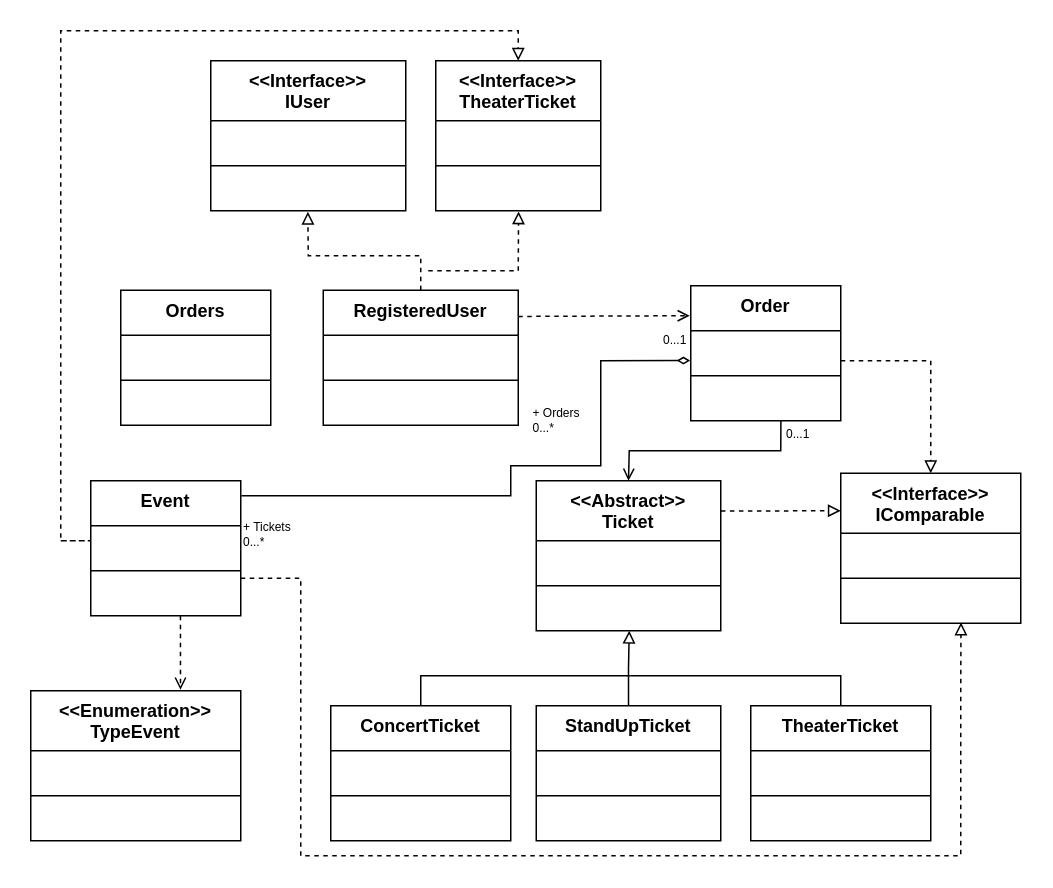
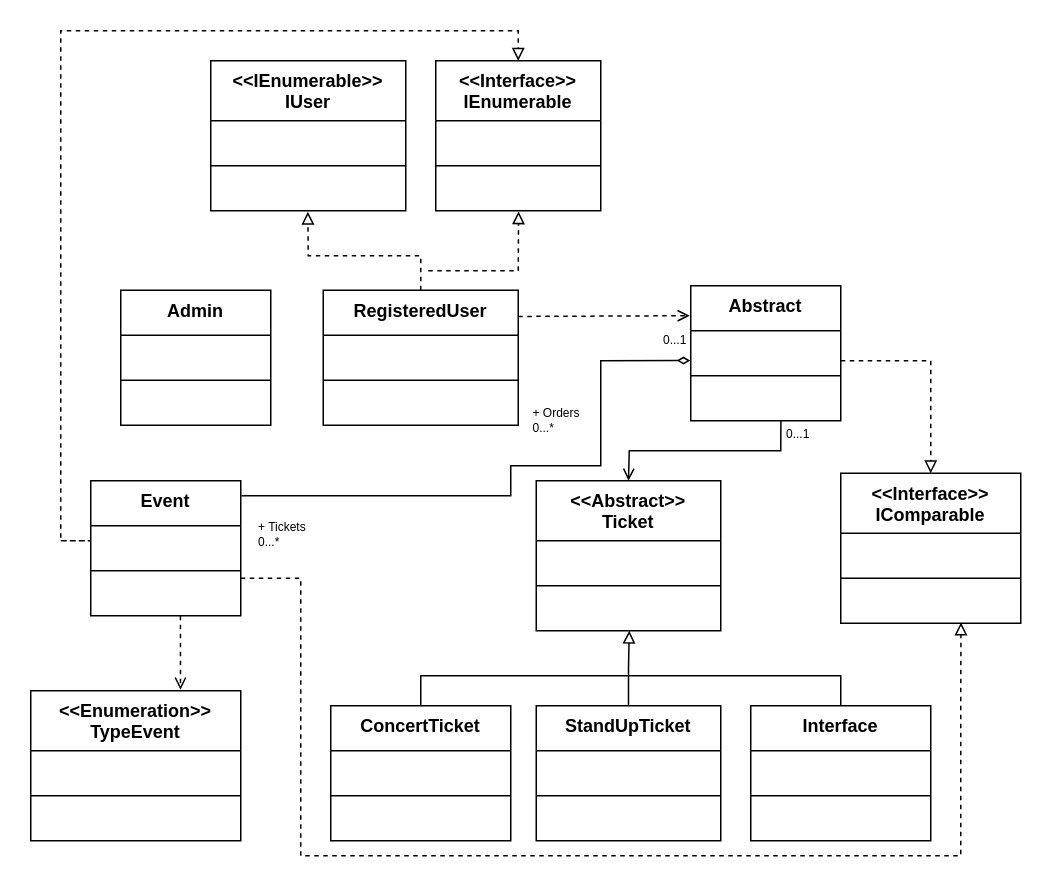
node "<<Interface>> IUser": label "<<Interface>> IUser" -> "<<IEnumerable>> IUser"
node "<<Interface>> TheaterTicket": label "<<Interface>> TheaterTicket" -> "<<Interface>> IEnumerable"
node "Order": label "Order" -> "Abstract"
node "Orders": label "Orders" -> "Admin"
edge "<<Abstract>> Ticket" -> "<<Interface>> IComparable": removed
node "+ Tickets 0...*": moved (271, 535) -> (286, 535)
node "TheaterTicket": label "TheaterTicket" -> "Interface"
